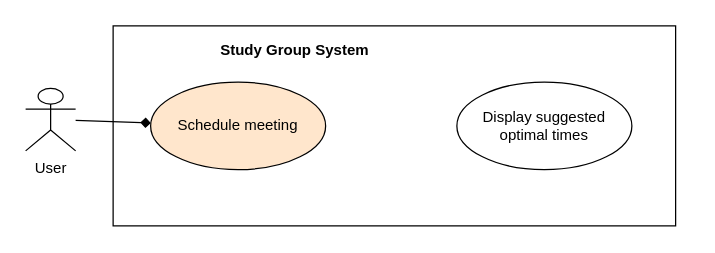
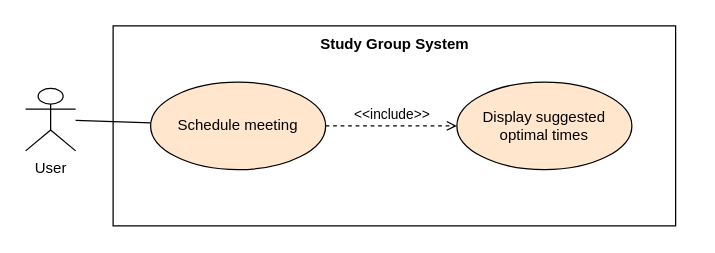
node "Study Group System": moved (294, 51) -> (394, 44)
edge "User" -> "Schedule meeting": arrowhead diamond -> none
edge "Schedule meeting" -> "Display suggested optimal times": added, label "<<include>>"
node "Display suggested optimal times": fillcolor #ffffff -> #ffe6cc
